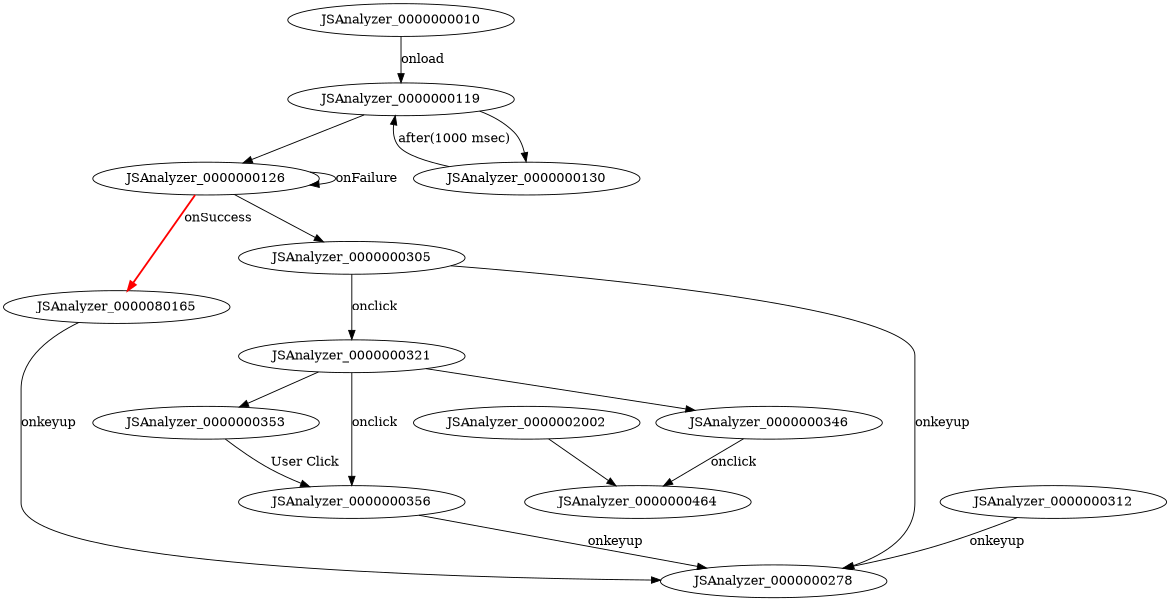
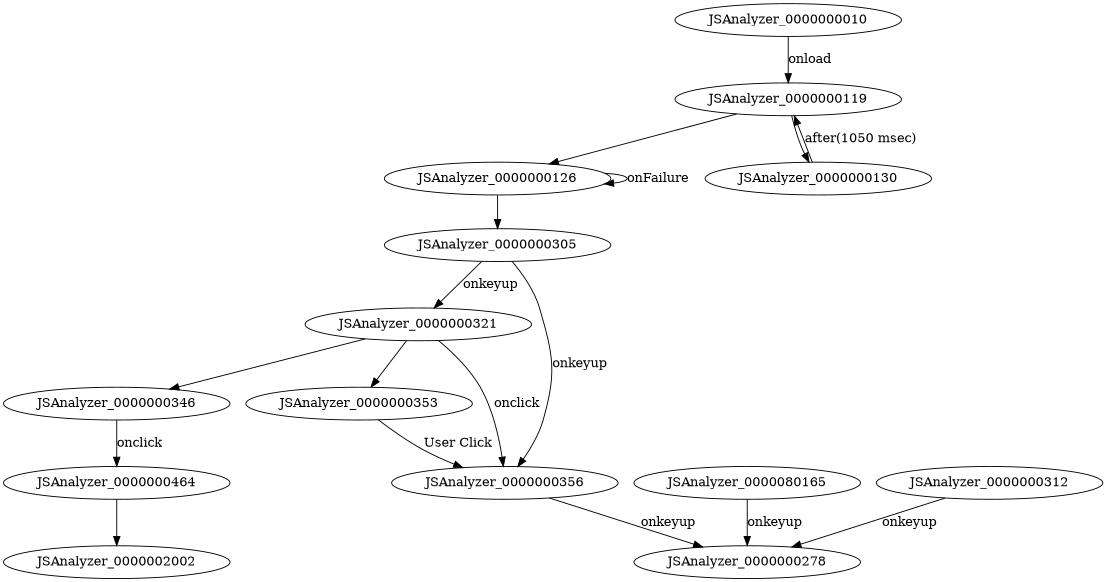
edge "JSAnalyzer_0000000130" -> "JSAnalyzer_0000000119": label "after(1000 msec)" -> "after(1050 msec)"
edge "JSAnalyzer_0000000126" -> "JSAnalyzer_0000080165": removed, label "onSuccess"
edge "JSAnalyzer_0000000305" -> "JSAnalyzer_0000000321": label "onclick" -> "onkeyup"
edge "JSAnalyzer_0000000305" -> "JSAnalyzer_0000000278": now "JSAnalyzer_0000000305" -> "JSAnalyzer_0000000356"
edge "JSAnalyzer_0000002002" -> "JSAnalyzer_0000000464": reversed
